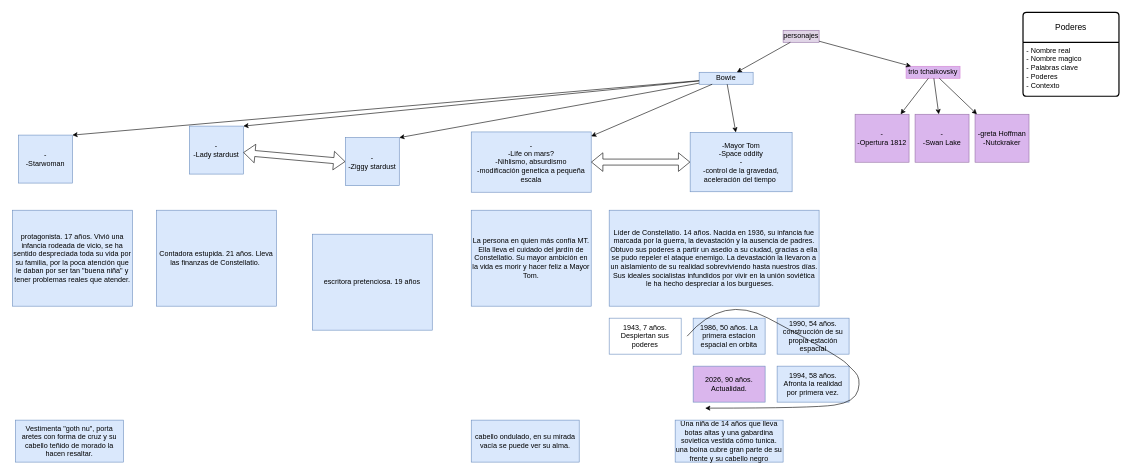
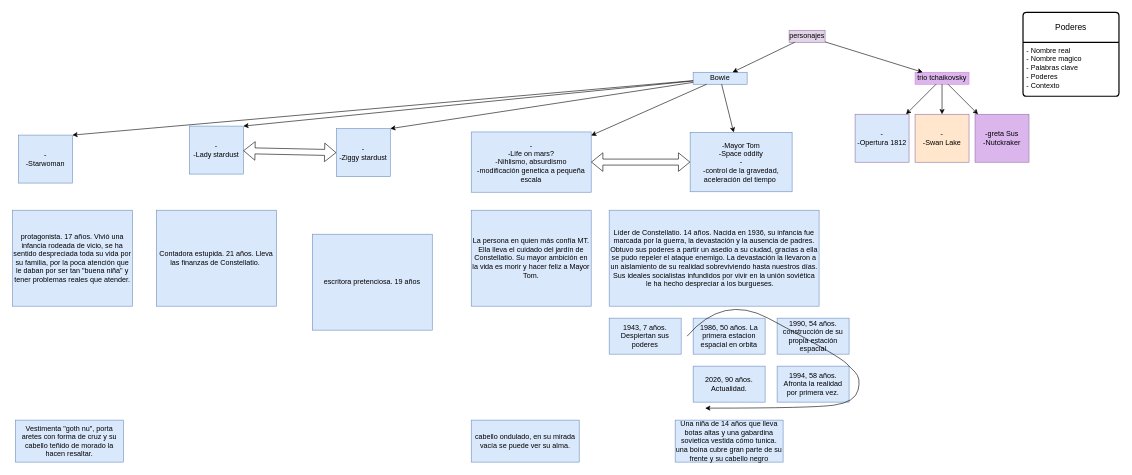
node "personajes": moved (801, 36) -> (807, 36)
node "trio tchaikovsky": moved (933, 72) -> (942, 78)
node "Bowie": moved (726, 78) -> (720, 78)
node "- -Opertura 1812": fillcolor #dab6ed -> #dae8fc
node "- -Swan Lake": fillcolor #dab6ed -> #ffe6cc
node "-greta Hoffman -Nutckraker": label "-greta Hoffman -Nutckraker" -> "-greta Sus -Nutckraker"
node "- -Ziggy stardust": moved (372, 162) -> (363, 153)
node "1943, 7 años. Despiertan sus poderes": fillcolor #ffffff -> #dae8fc
node "2026, 90 años. Actualidad.": fillcolor #dab6ed -> #dae8fc
